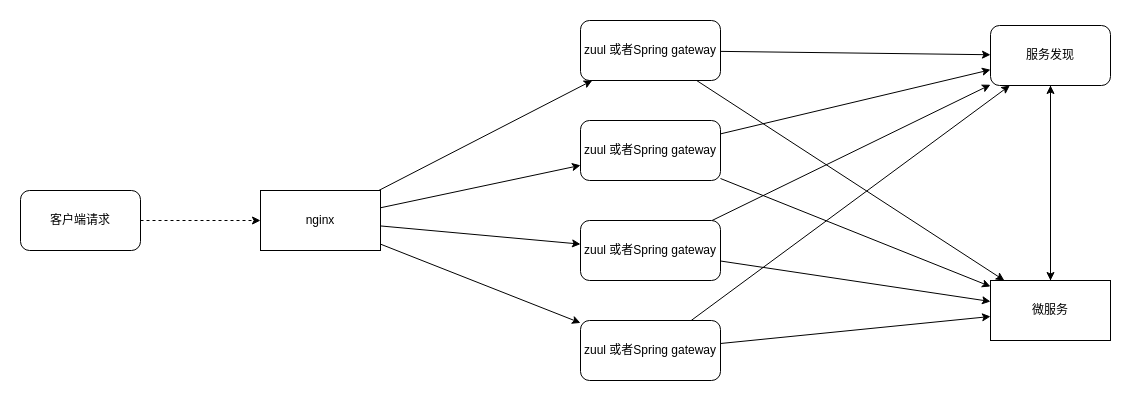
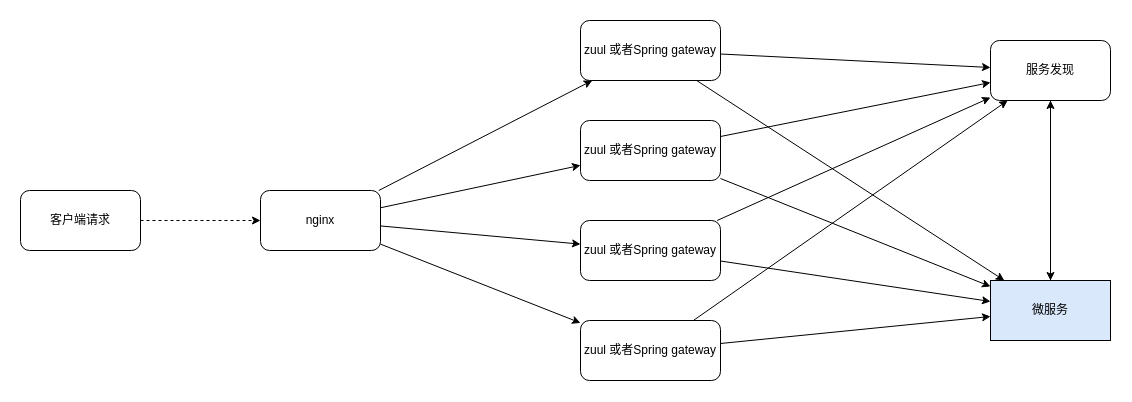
node "服务发现": moved (1051, 56) -> (1051, 71)
node "nginx": shape rectangle -> rounded rectangle
node "微服务": fillcolor #ffffff -> #dae8fc
